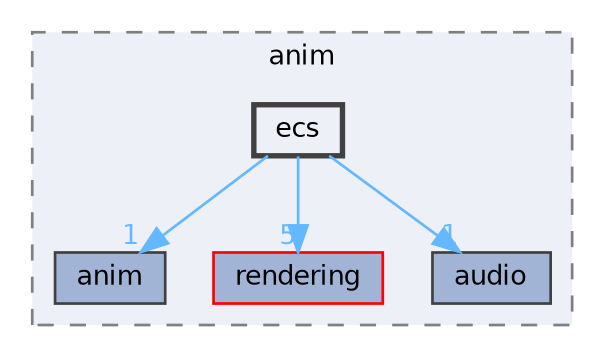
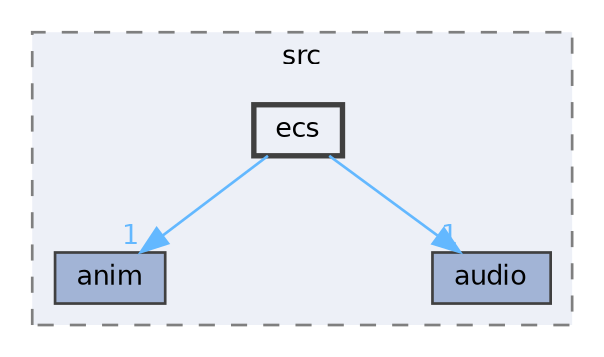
cluster "anim": label "anim" -> "src"
node "rendering": removed
